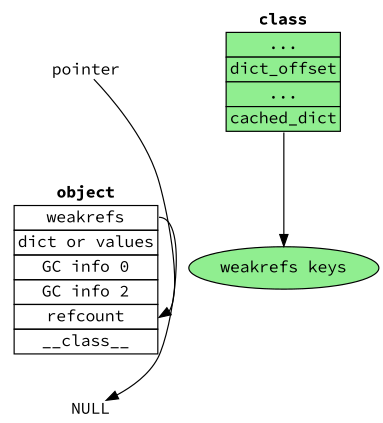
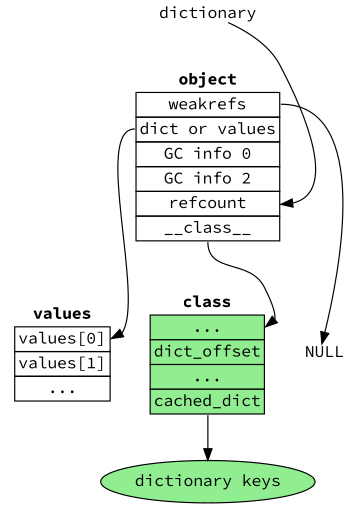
node "pointer": label "pointer" -> "dictionary"
node "weakrefs keys": label "weakrefs keys" -> "dictionary keys"
edge "object" -> "class": added
node "values": added
